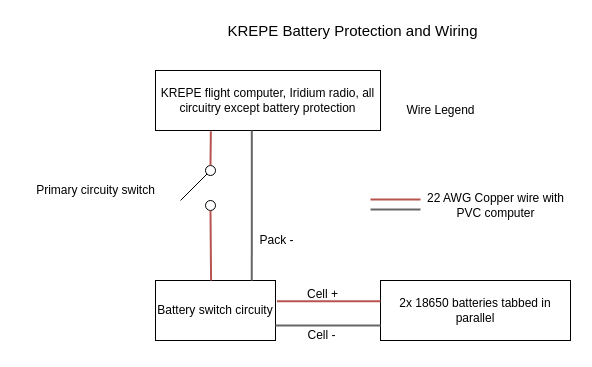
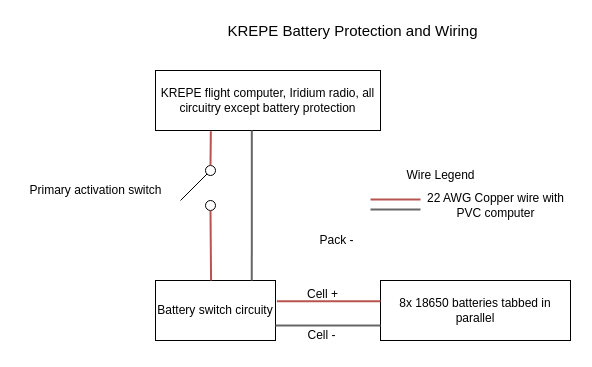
node "Wire Legend": moved (441, 111) -> (441, 176)
node "Primary circuity switch": label "Primary circuity switch" -> "Primary activation switch"
node "Pack -": moved (277, 241) -> (337, 241)
node "2x 18650 batteries tabbed in parallel": label "2x 18650 batteries tabbed in parallel" -> "8x 18650 batteries tabbed in parallel"
